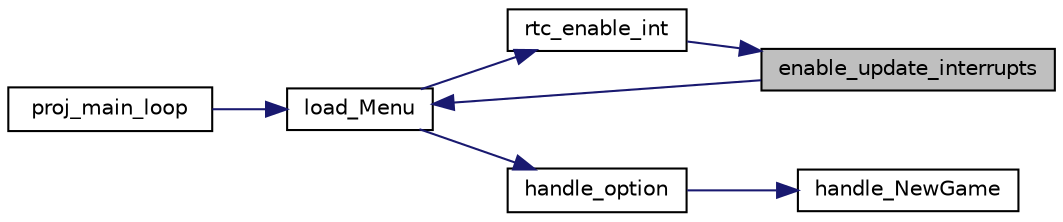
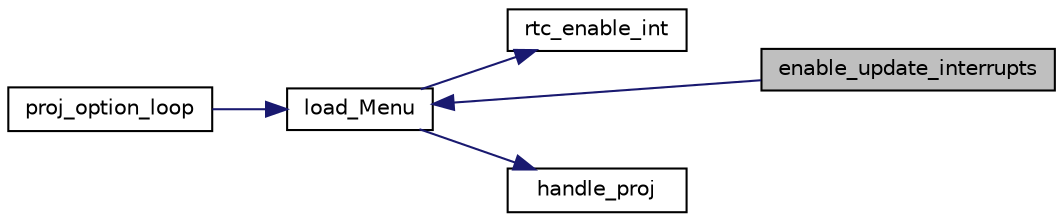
edge "rtc_enable_int" -> "enable_update_interrupts": removed
node "proj_main_loop": label "proj_main_loop" -> "proj_option_loop"
node "handle_option": label "handle_option" -> "handle_proj"
node "handle_NewGame": removed
